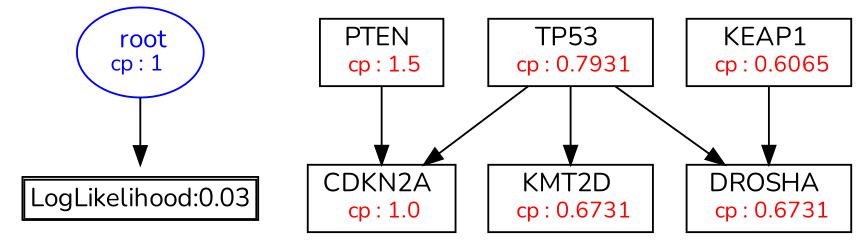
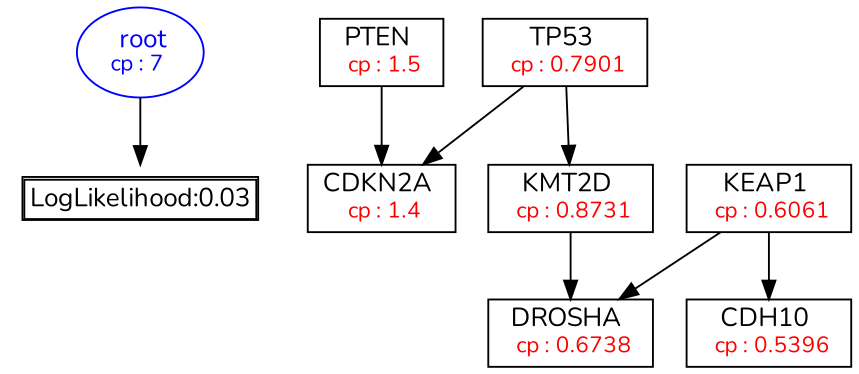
node "root": text "cp : 1" -> "cp : 7"
node "TP53": text "cp : 0.7931" -> "cp : 0.7901"
node "KEAP1": text "cp : 0.6065" -> "cp : 0.6061"
edge "TP53" -> "DROSHA": now "KMT2D" -> "DROSHA"
node "CDKN2A": text "cp : 1.0" -> "cp : 1.4"
node "KMT2D": text "cp : 0.6731" -> "cp : 0.8731"
node "DROSHA": text "cp : 0.6731" -> "cp : 0.6738"
node "CDH10": added
